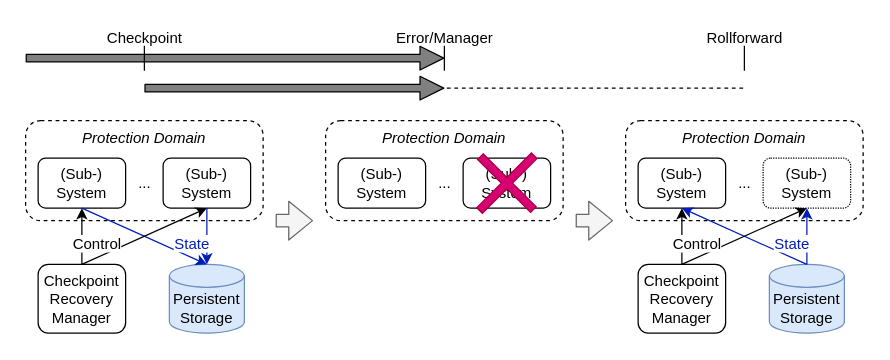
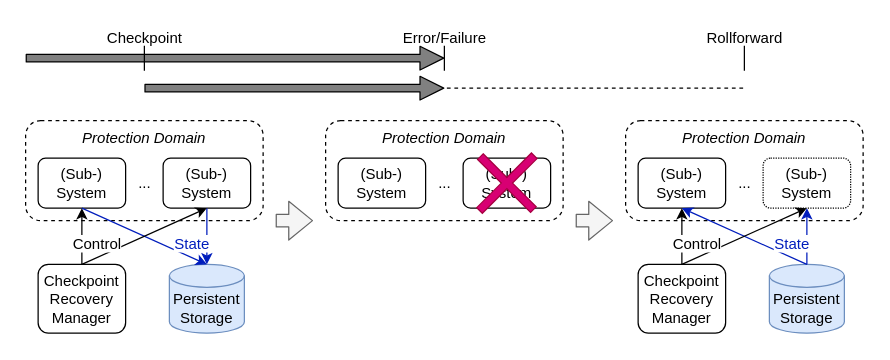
node "Error/Manager": label "Error/Manager" -> "Error/Failure"
